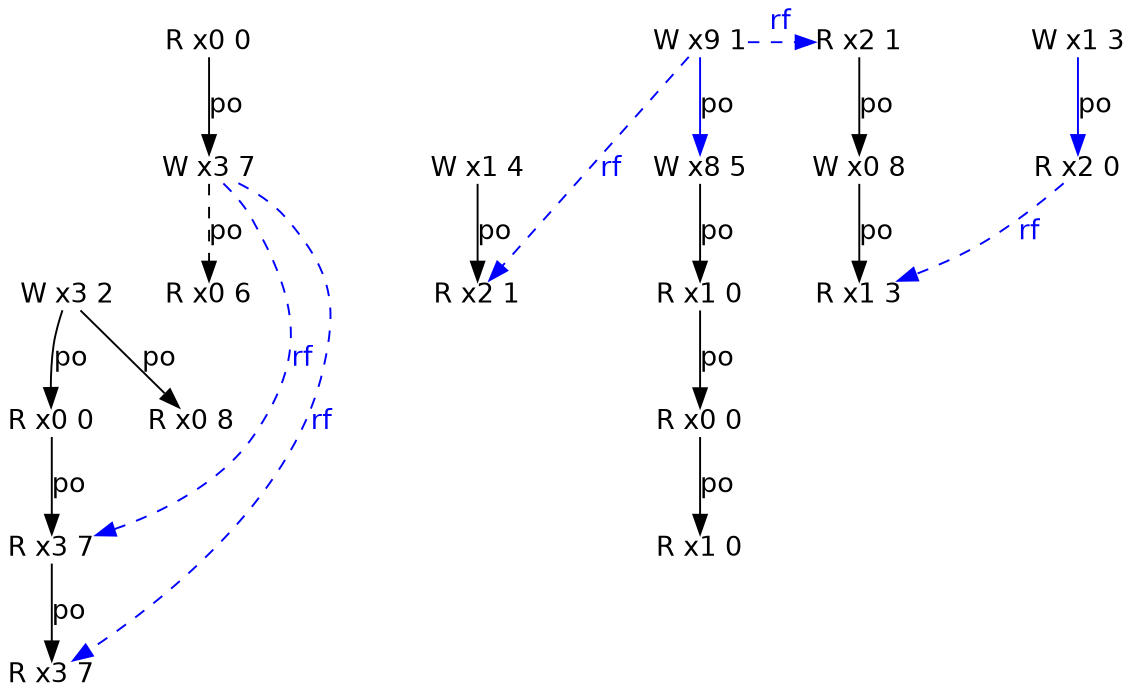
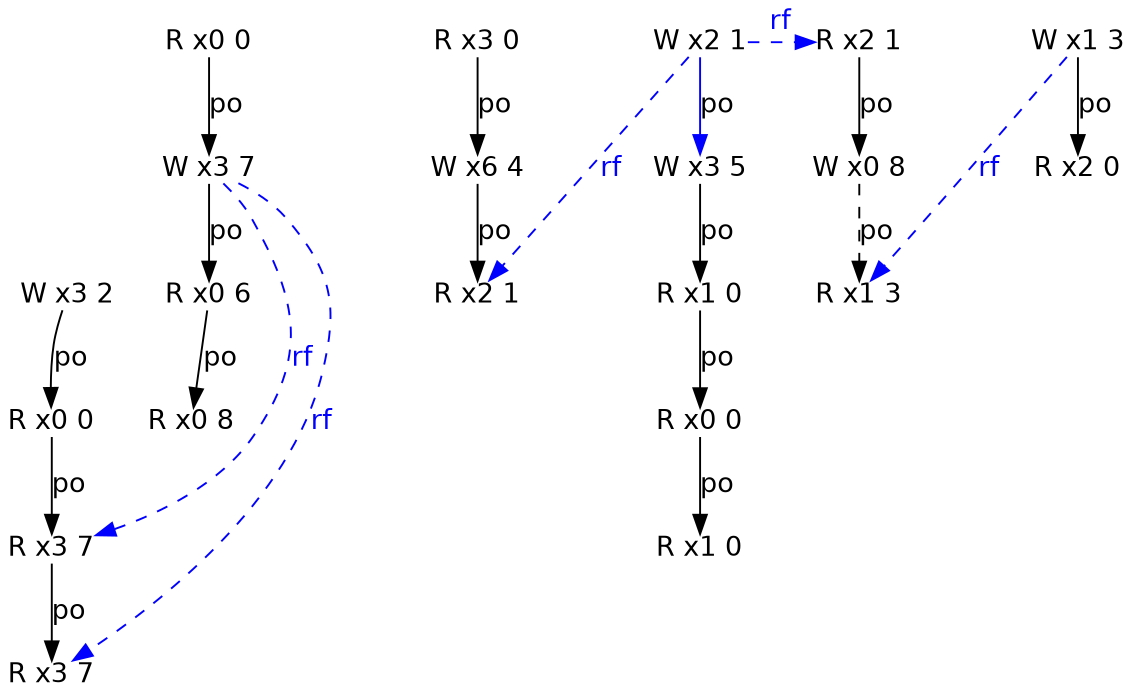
node "R x3 0": added
node "W x9 1": label "W x9 1" -> "W x2 1"
edge "W x1 3" -> "R x2 0": color blue -> black
node "W x1 4": label "W x1 4" -> "W x6 4"
node "W x8 5": label "W x8 5" -> "W x3 5"
edge "W x3 7" -> "R x0 6": style dashed -> solid
edge "W x0 8" -> "R x1 3": style solid -> dashed
edge "R x2 0" -> "R x1 3": now "W x1 3" -> "R x1 3"
edge "W x3 2" -> "R x0 8": now "R x0 6" -> "R x0 8"
